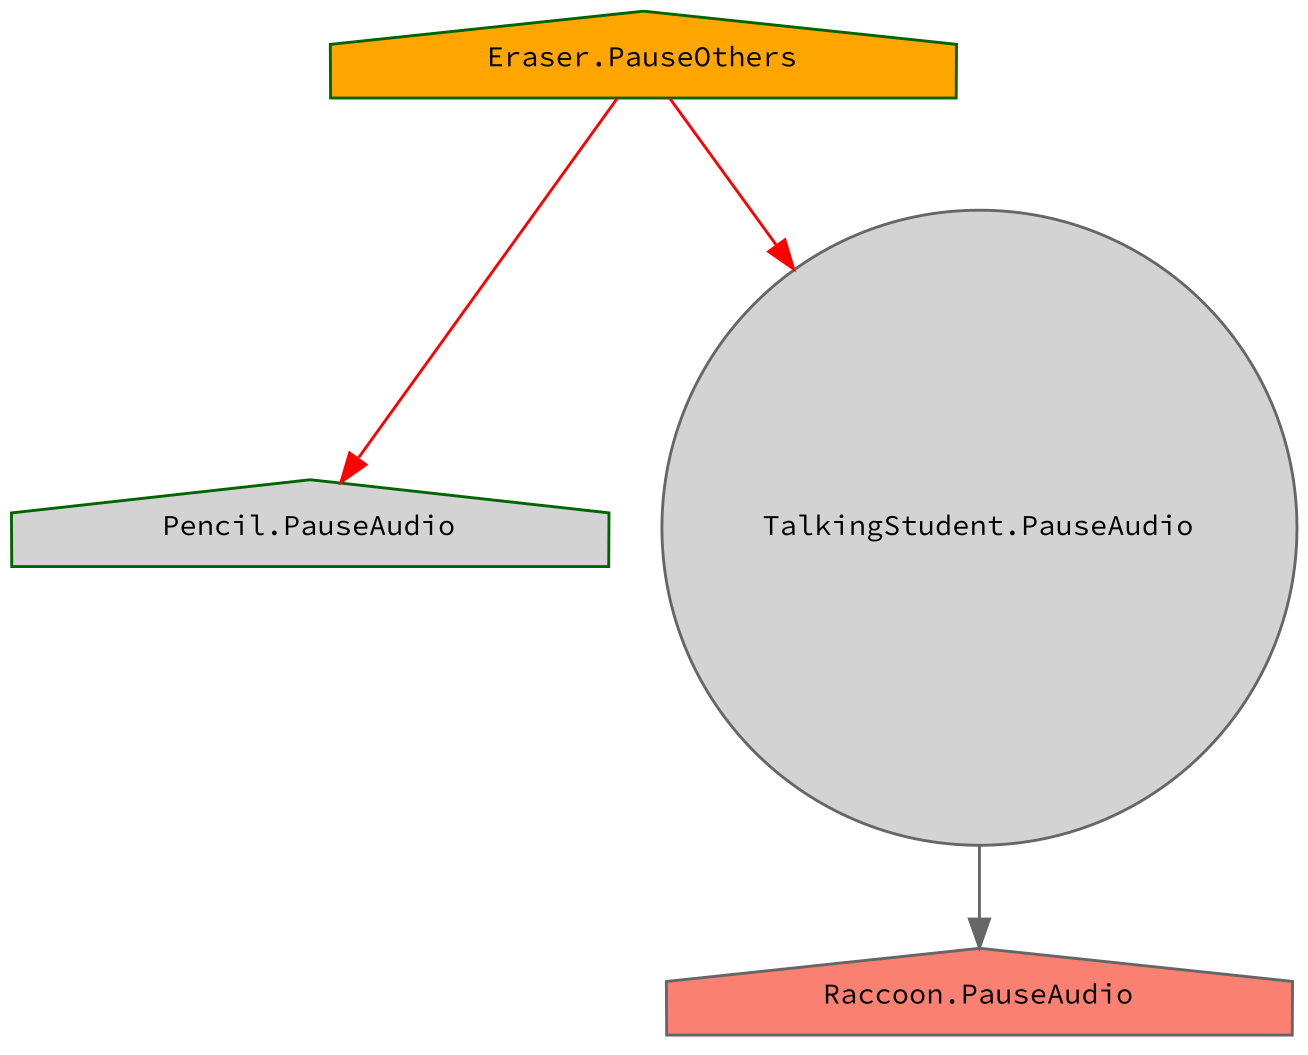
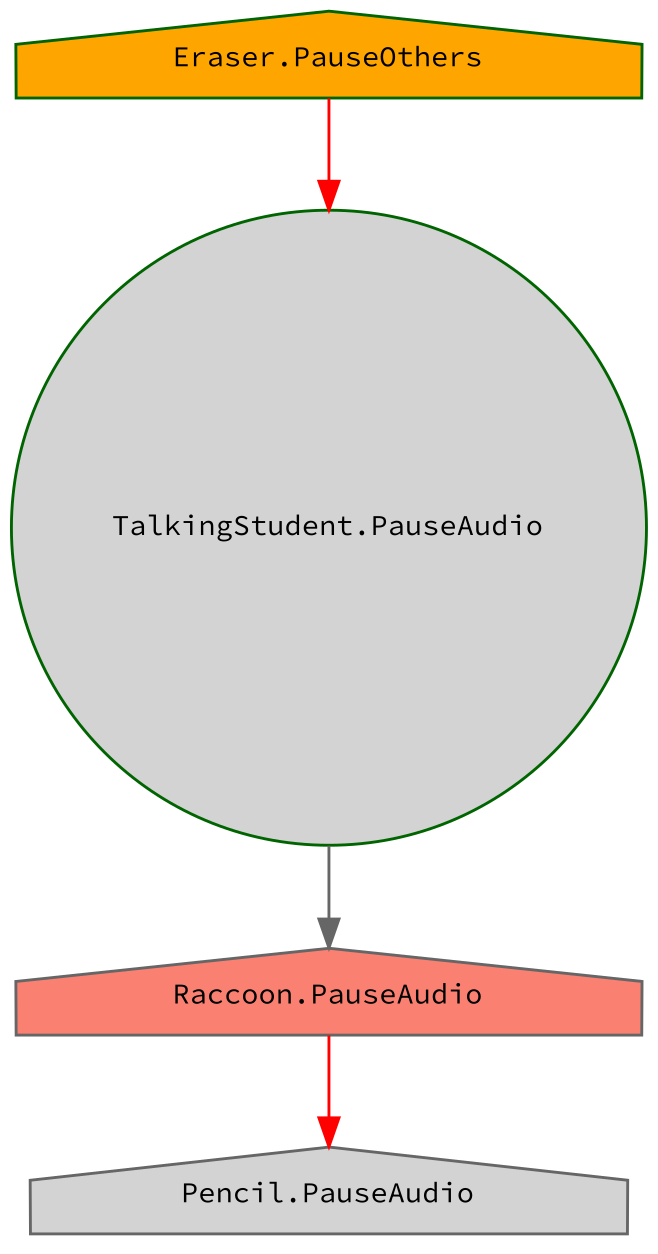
edge "Eraser.PauseOthers" -> "Pencil.PauseAudio": now "Raccoon.PauseAudio" -> "Pencil.PauseAudio"
node "Pencil.PauseAudio": color darkgreen -> gray40
node "TalkingStudent.PauseAudio": color gray40 -> darkgreen
